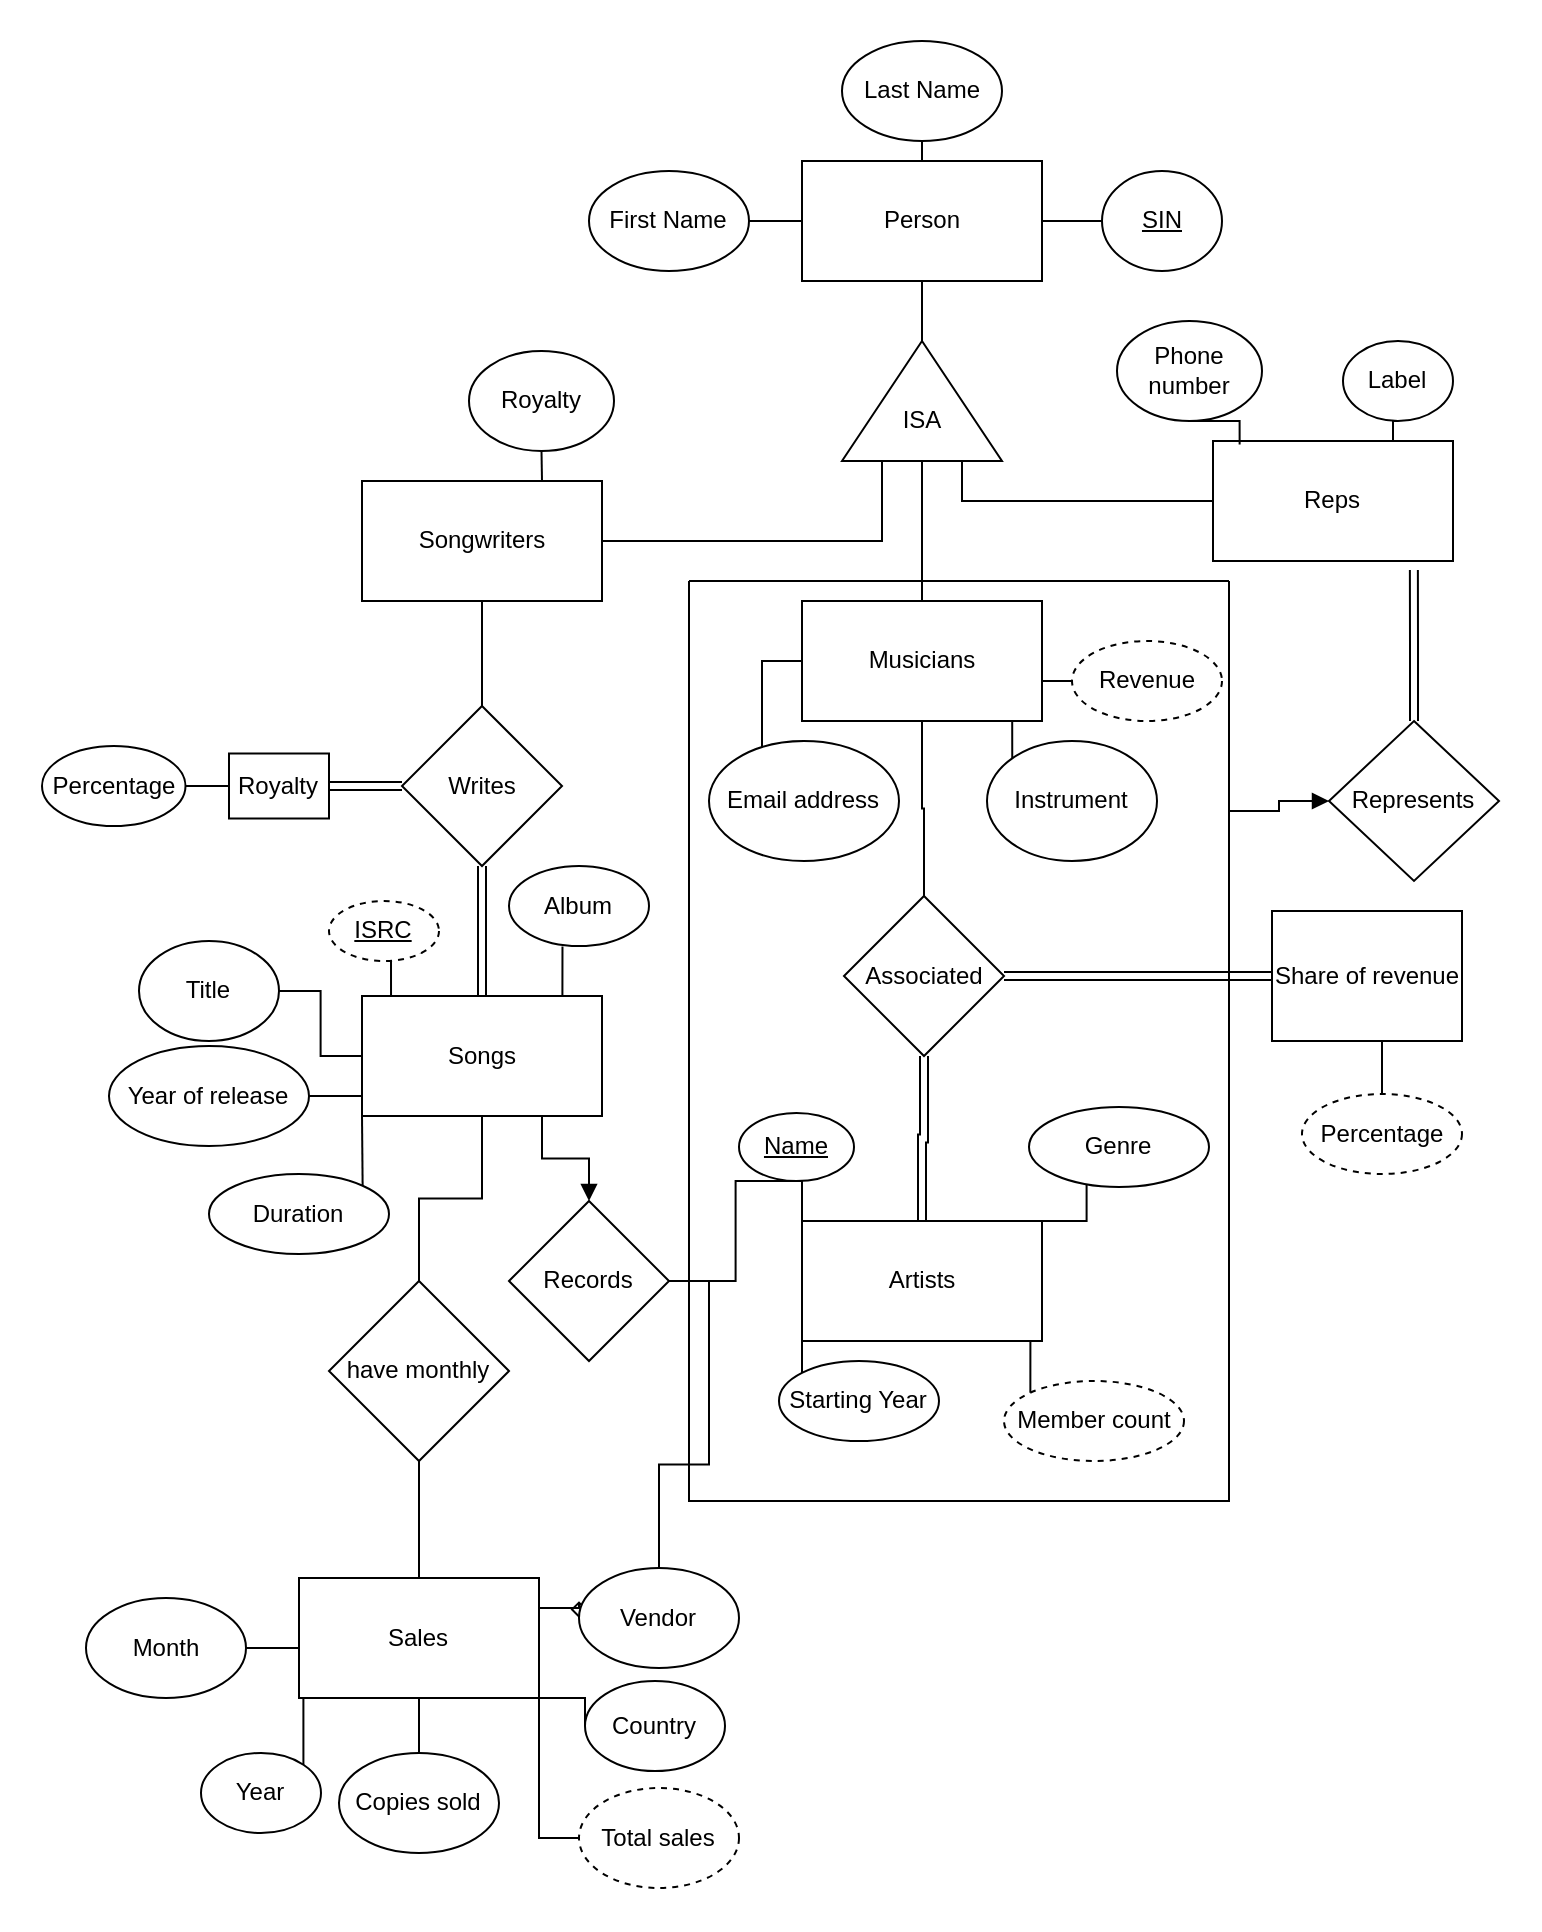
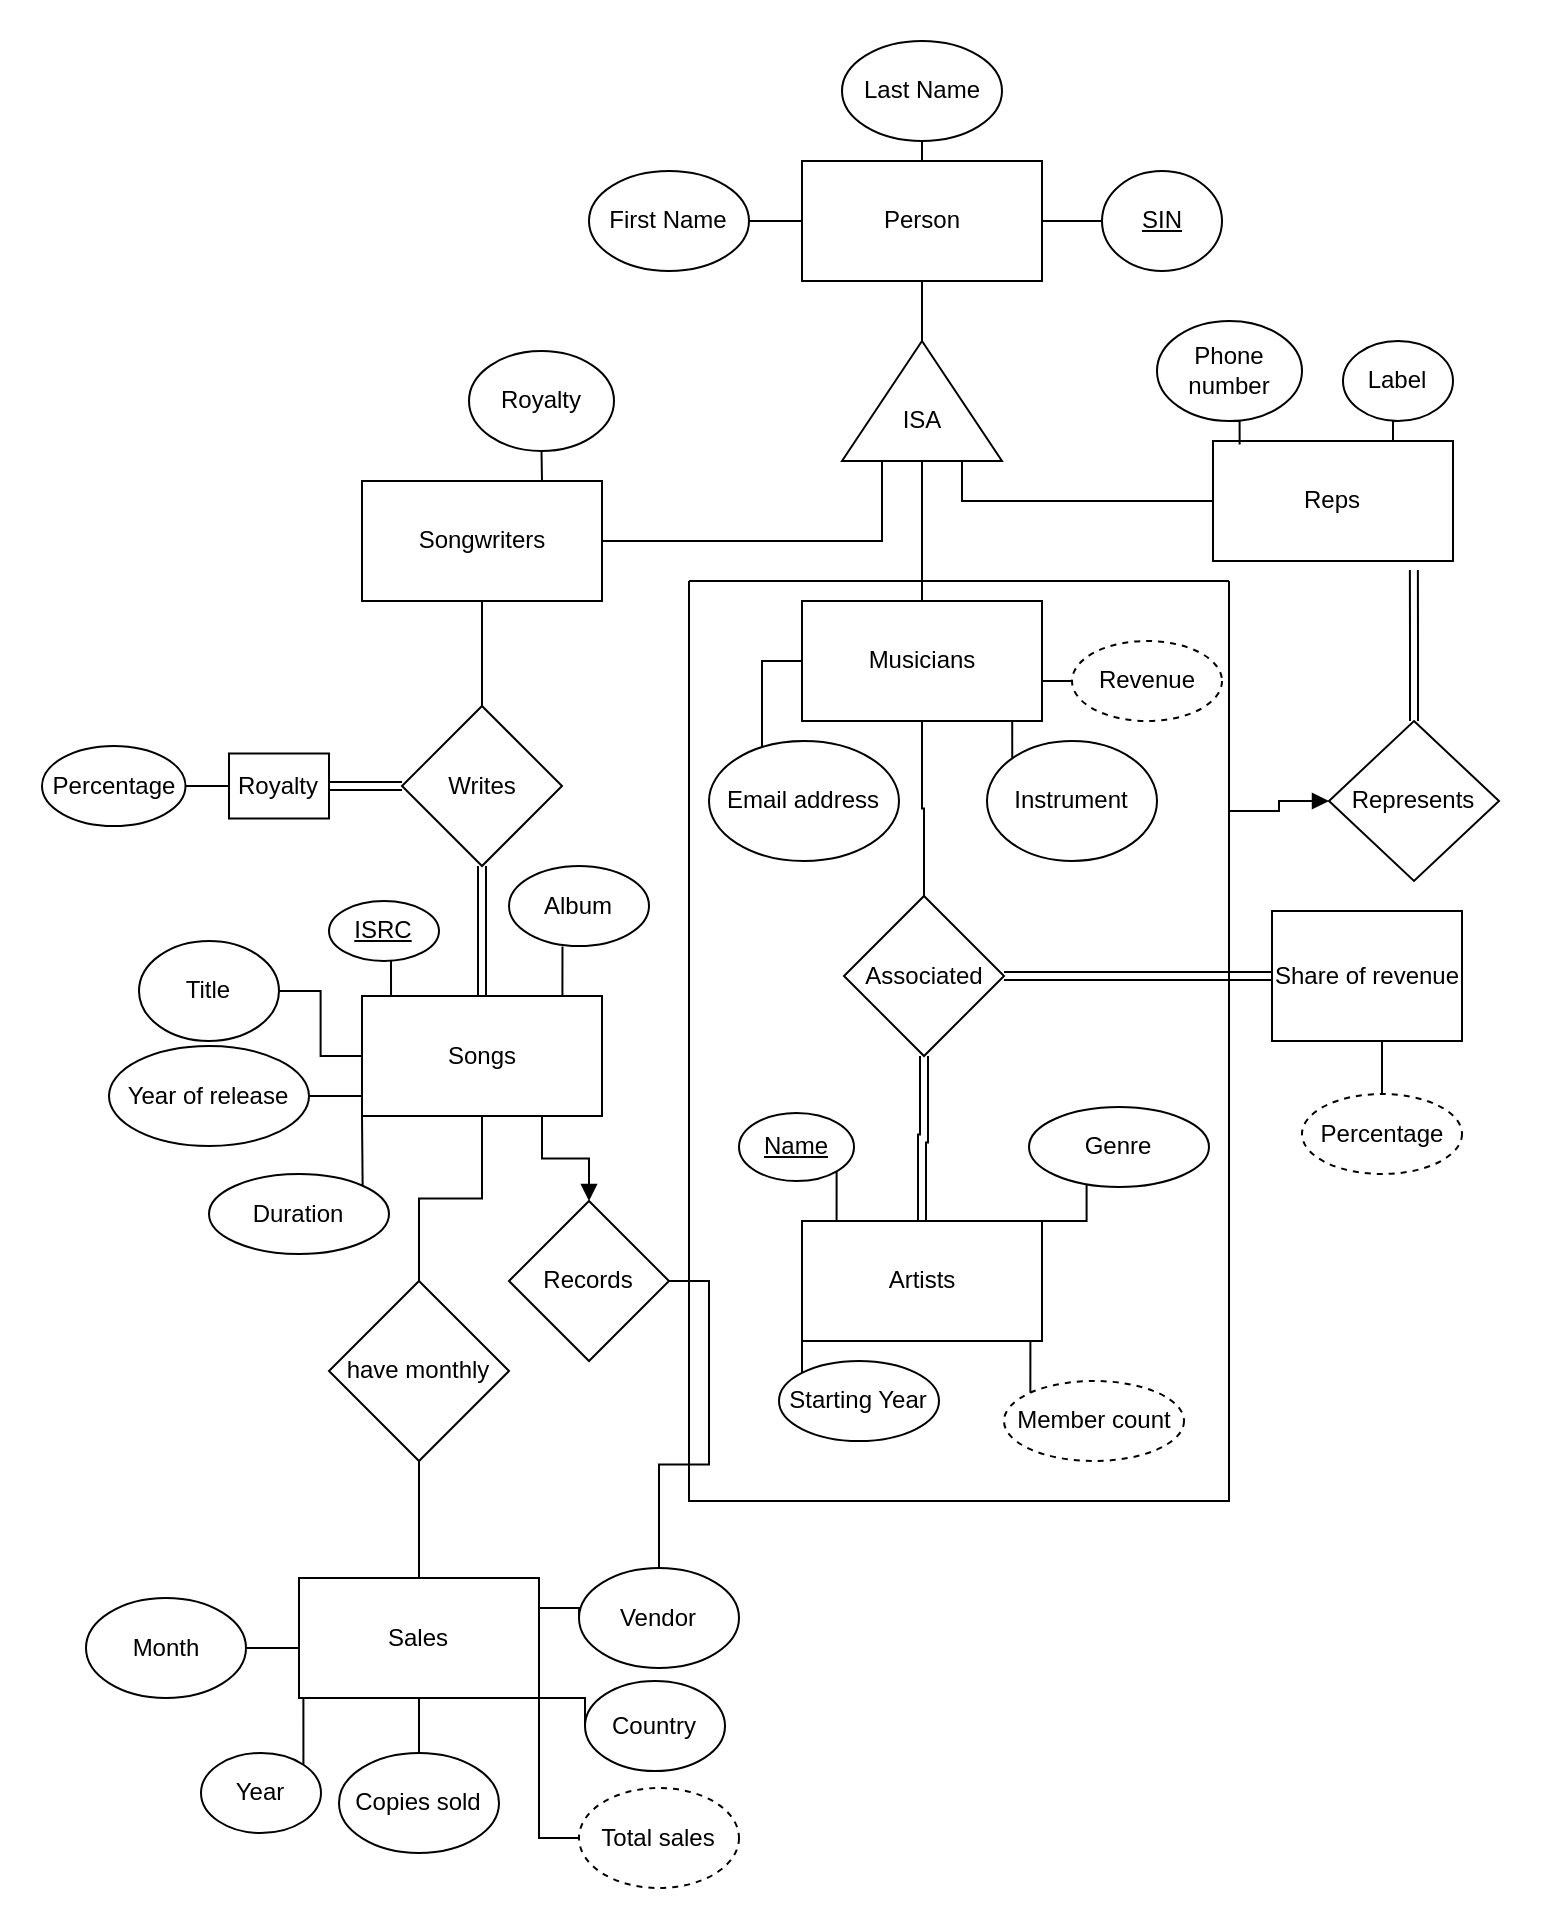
node "Phone number": moved (1190, 371) -> (1230, 371)
node "ISRC": style dashed -> solid
edge "Records" -- "Artists": now "Name" -- "Artists"
edge "Sales" -> "Vendor": arrowhead diamond -> none
